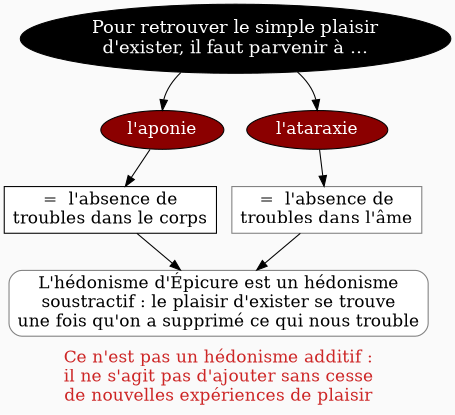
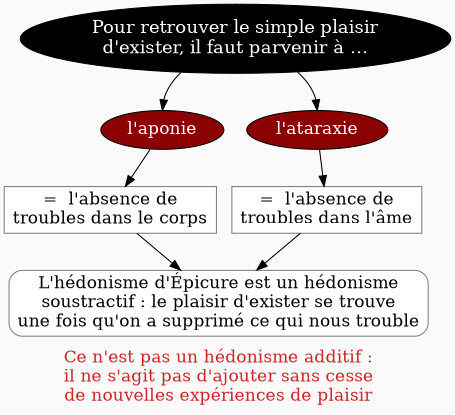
node "=  l'absence de troubles dans le corps": color black -> grey50
